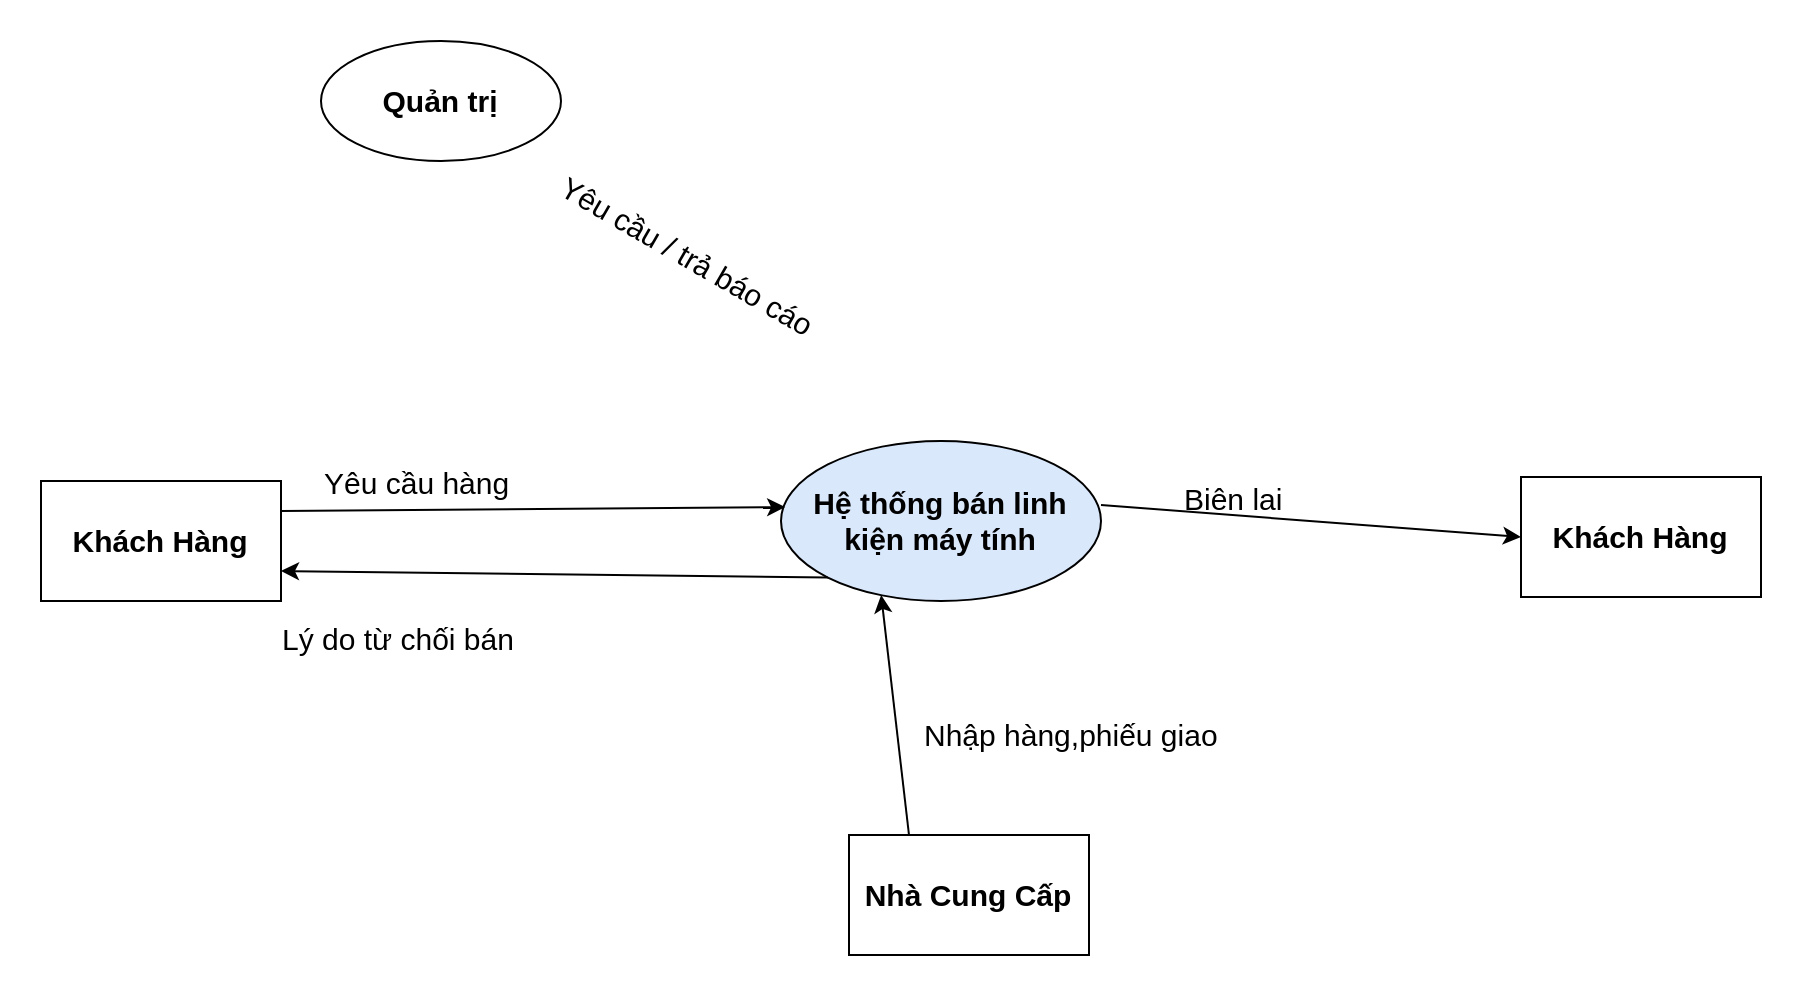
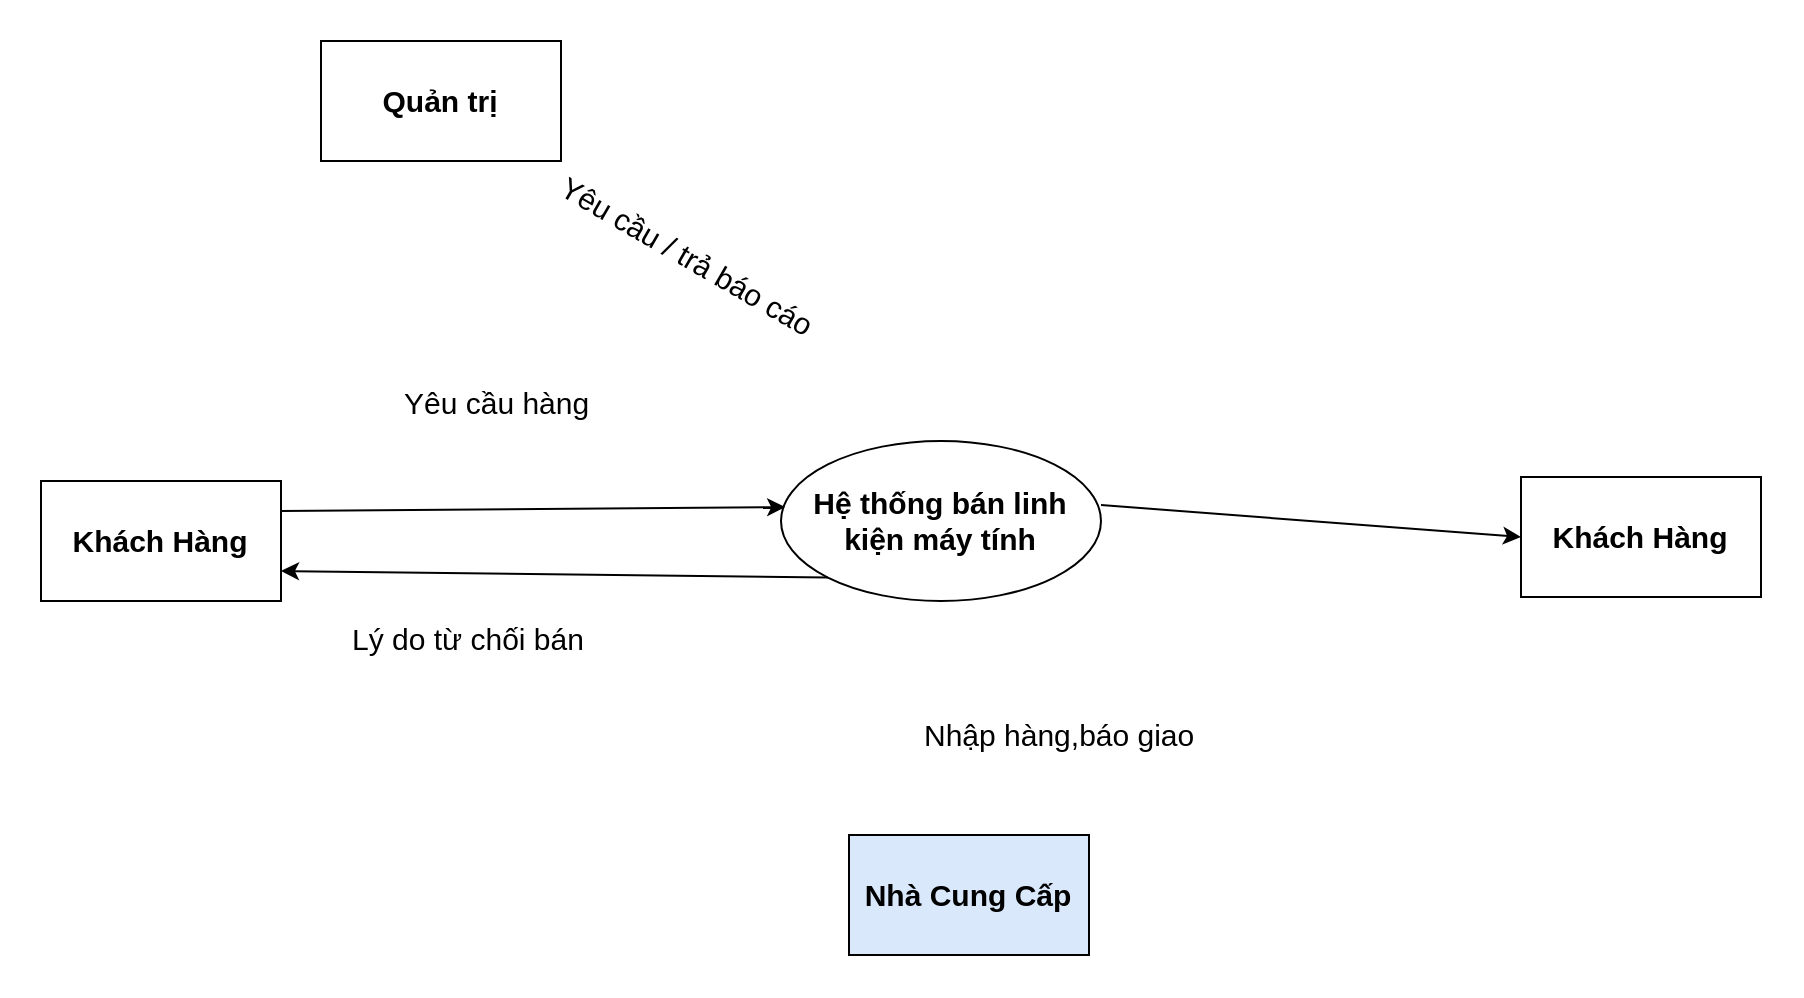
node "Quản trị": shape ellipse -> rectangle
node "Yêu cầu hàng": moved (431, 481) -> (511, 401)
node "Biên lai": removed
node "Hệ thống bán linh kiện máy tính": fillcolor #dae8fc -> #ffffff
node "Lý do từ chối bán": moved (409, 637) -> (479, 637)
edge "Nhà Cung Cấp" -> "Hệ thống bán linh kiện máy tính": removed
node "Nhập hàng,phiếu giao": label "Nhập hàng,phiếu giao" -> "Nhập hàng,báo giao"
node "Nhà Cung Cấp": fillcolor #ffffff -> #dae8fc
